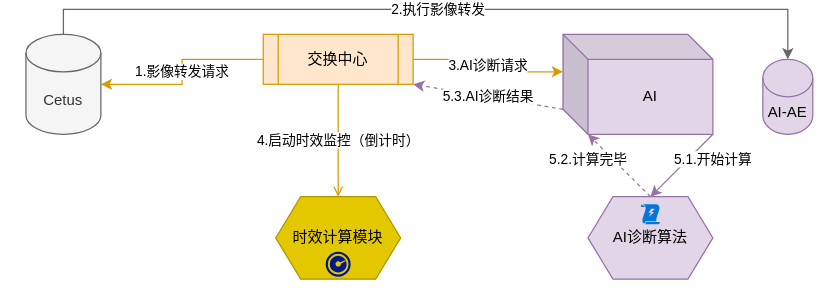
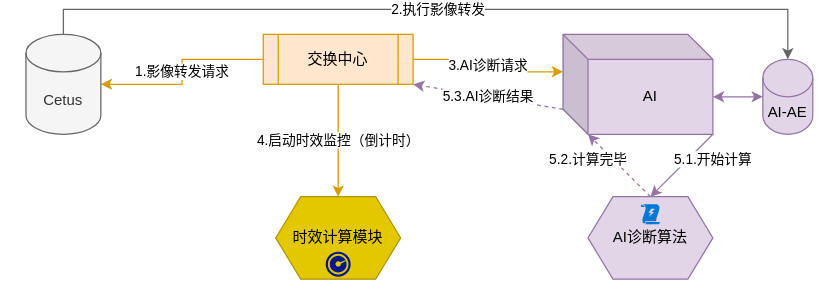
edge "AI" -- "AI-AE": added
edge "交换中心" -> "时效计算模块": arrowhead open -> classic
